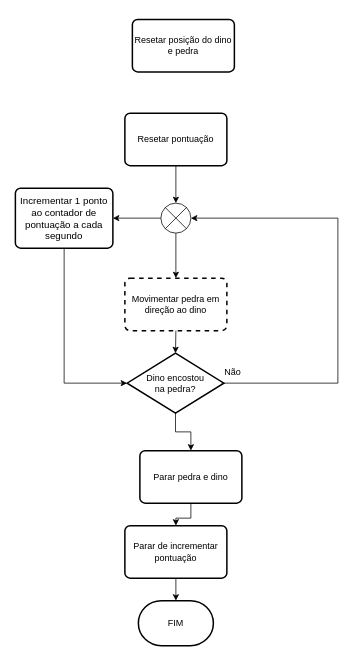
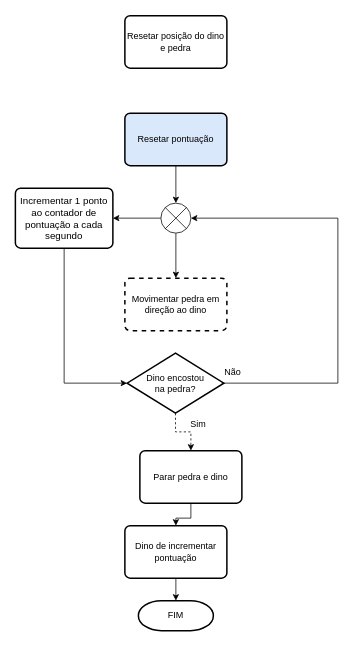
node "Resetar posição do dino e pedra": moved (183, 45) -> (176, 42)
node "Resetar pontuação": fillcolor #ffffff -> #dae8fc
edge "Movimentar pedra em direção ao dino" -> "Dino encostou na pedra?": removed
node "Sim": added
edge "Dino encostou na pedra?" -> "Parar pedra e dino": style solid -> dashed
node "Parar de incrementar pontuação": label "Parar de incrementar pontuação" -> "Dino de incrementar pontuação"
node "FIM": size 75x45 -> 75x30
